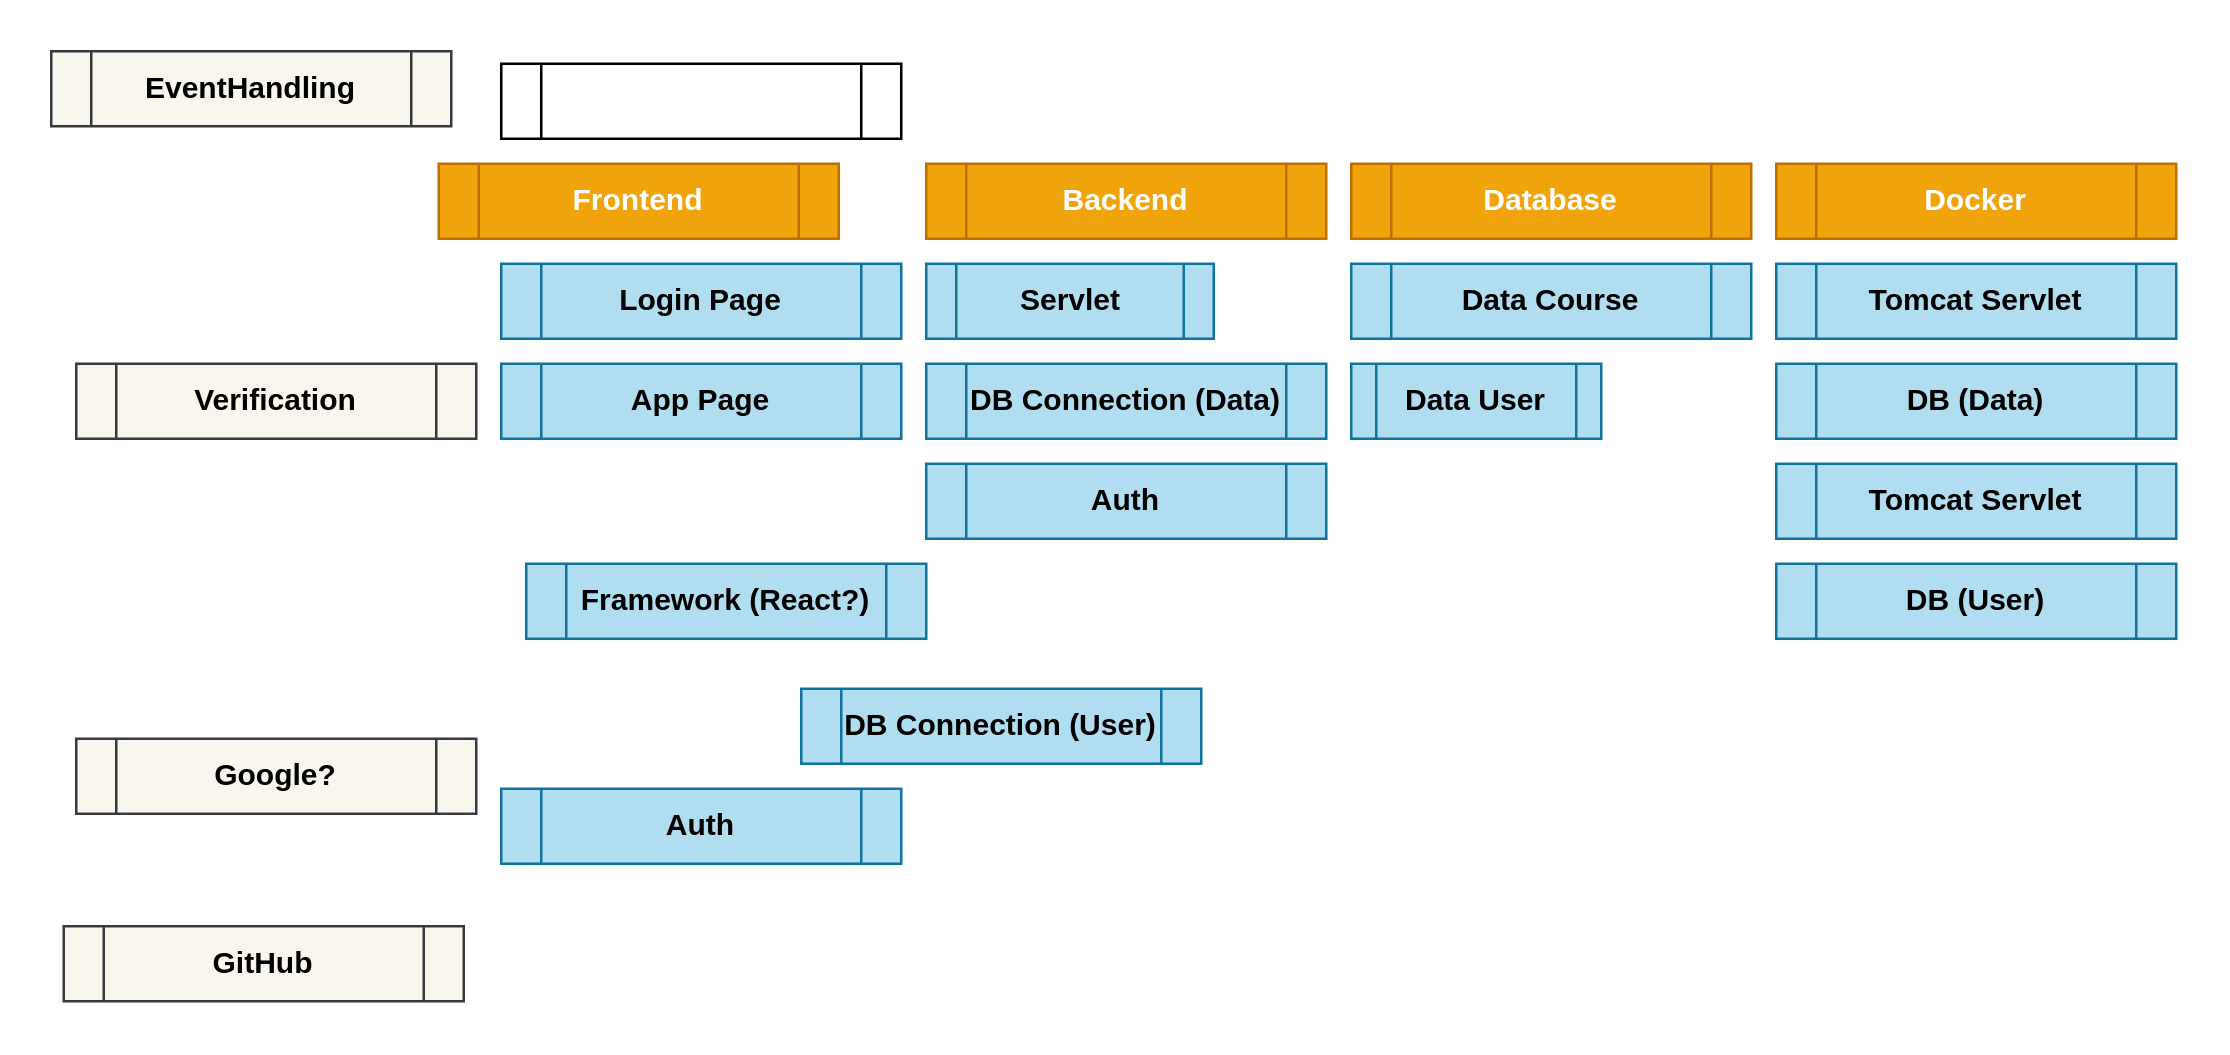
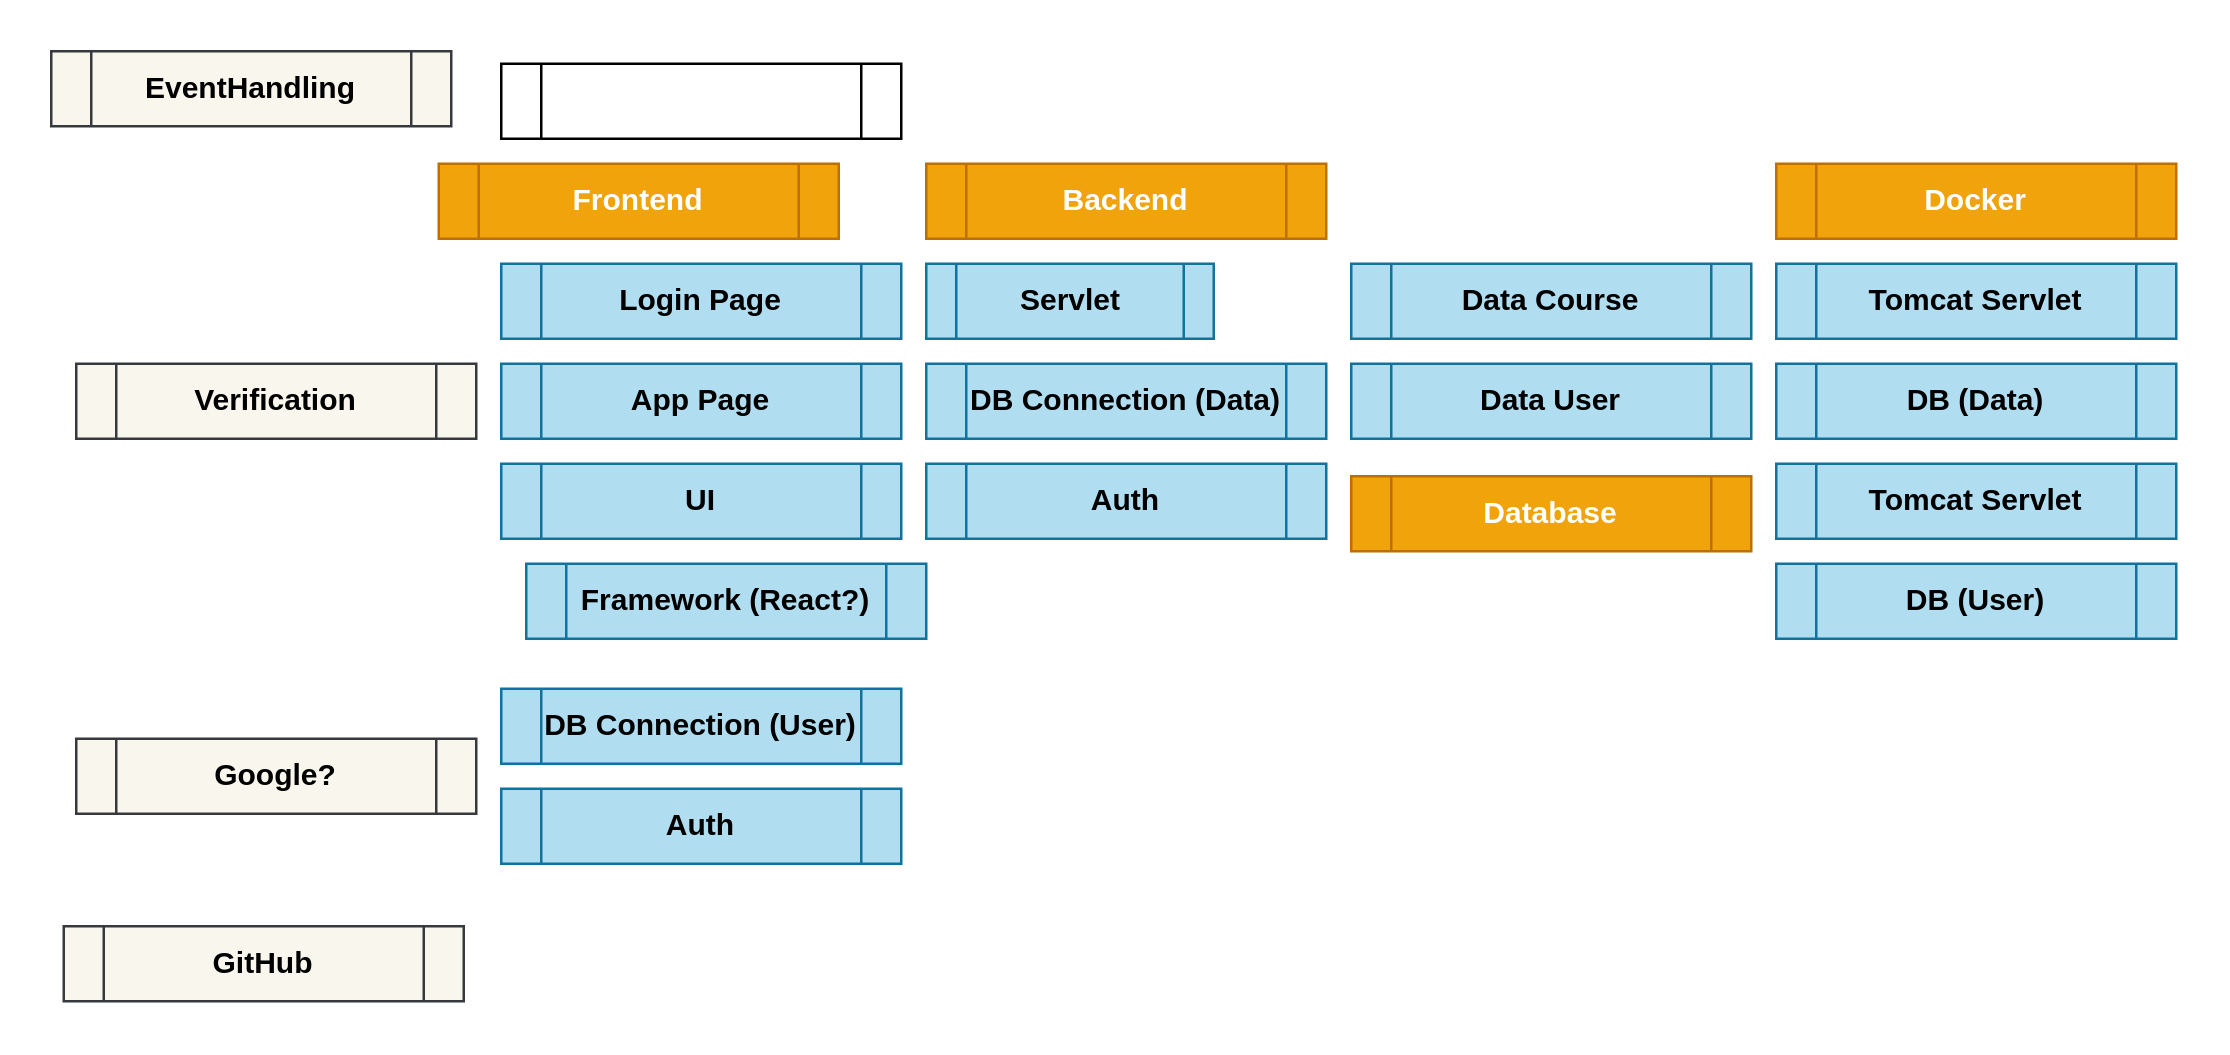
node "Database": moved (1551, 201) -> (1551, 514)
node "Data User": size 250x75 -> 400x75
node "UI": added
node "DB Connection (User)": moved (1001, 726) -> (701, 726)
